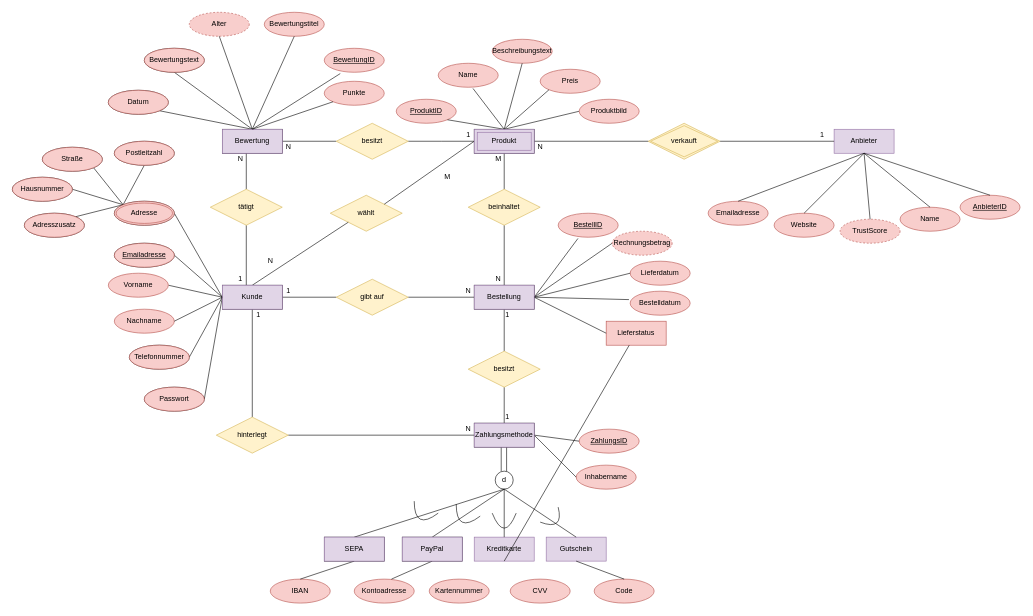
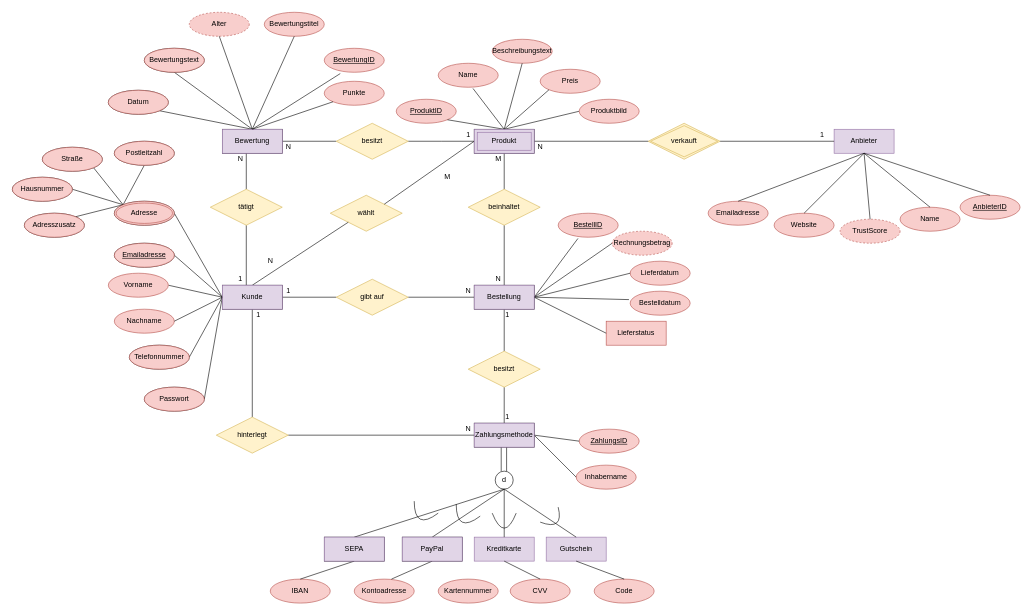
edge "Lieferstatus" -- "Kreditkarte": now "CVV" -- "Kreditkarte"
node "Kartennummer": moved (459, 591) -> (468, 591)
